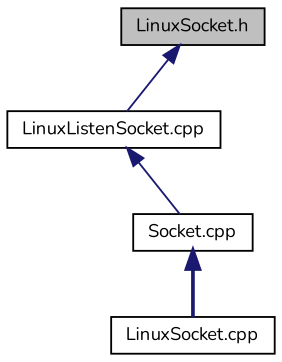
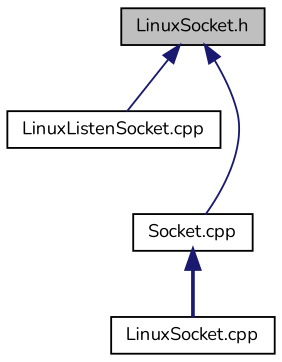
edge "Socket.cpp" -> "LinuxListenSocket.cpp": now "Socket.cpp" -> "LinuxSocket.h"
